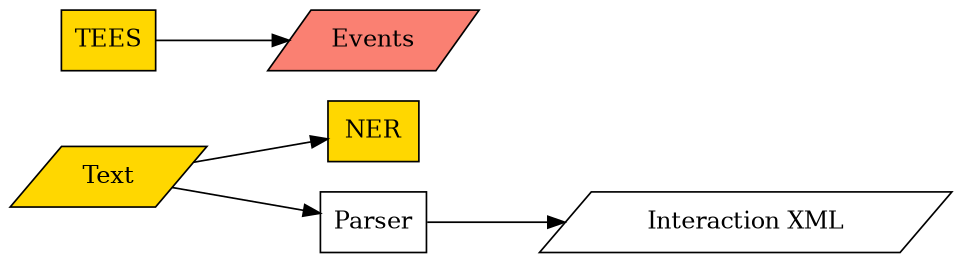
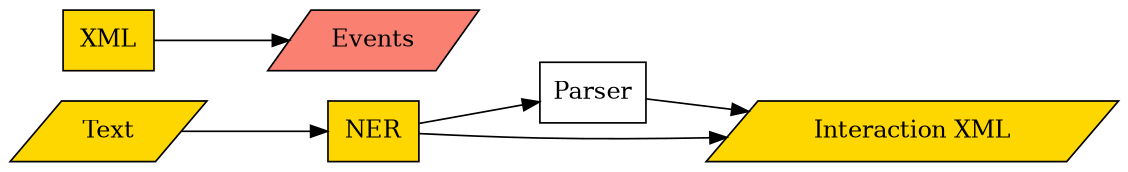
node "TEES": label "TEES" -> "XML"
edge "NER" -> "Interaction XML": added
edge "Text" -> "Parser": now "NER" -> "Parser"
node "Interaction XML": fillcolor white -> gold
